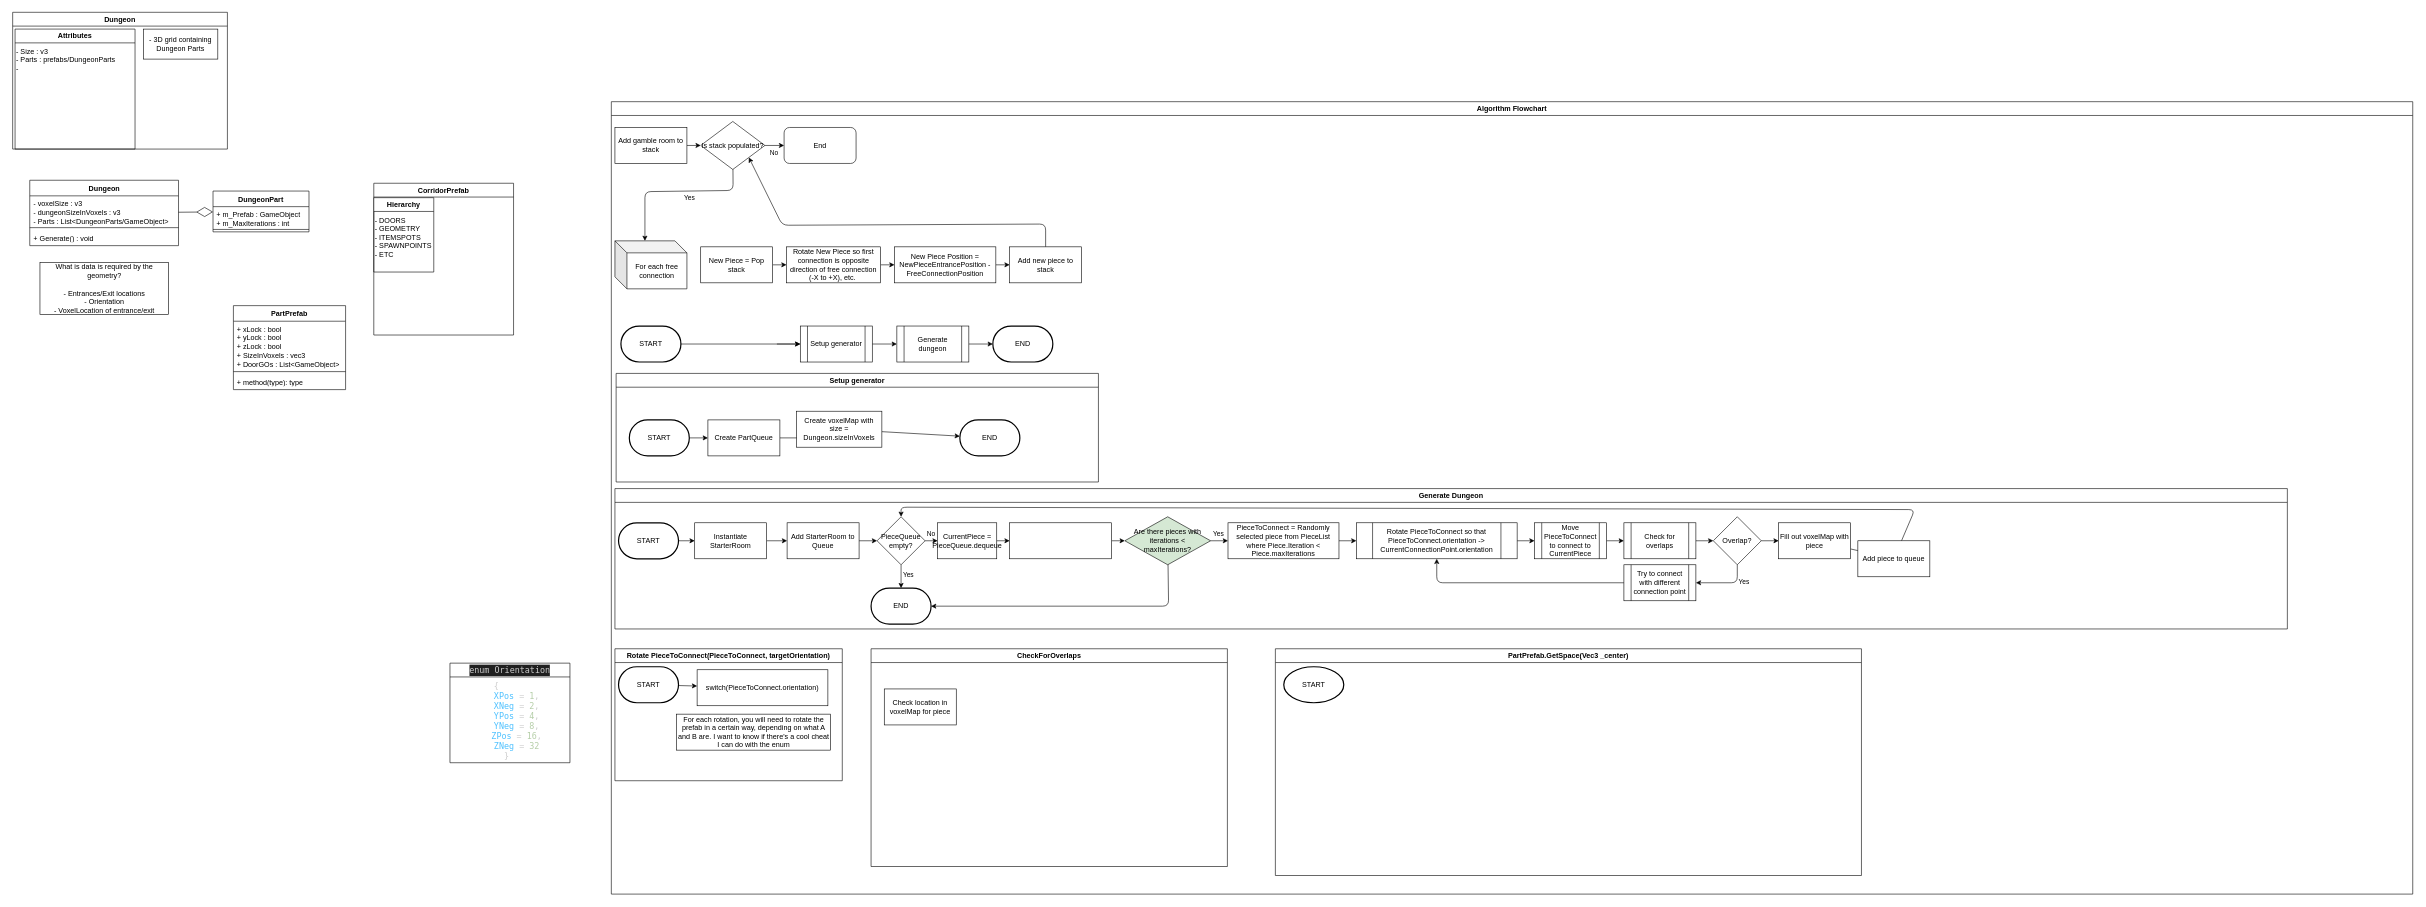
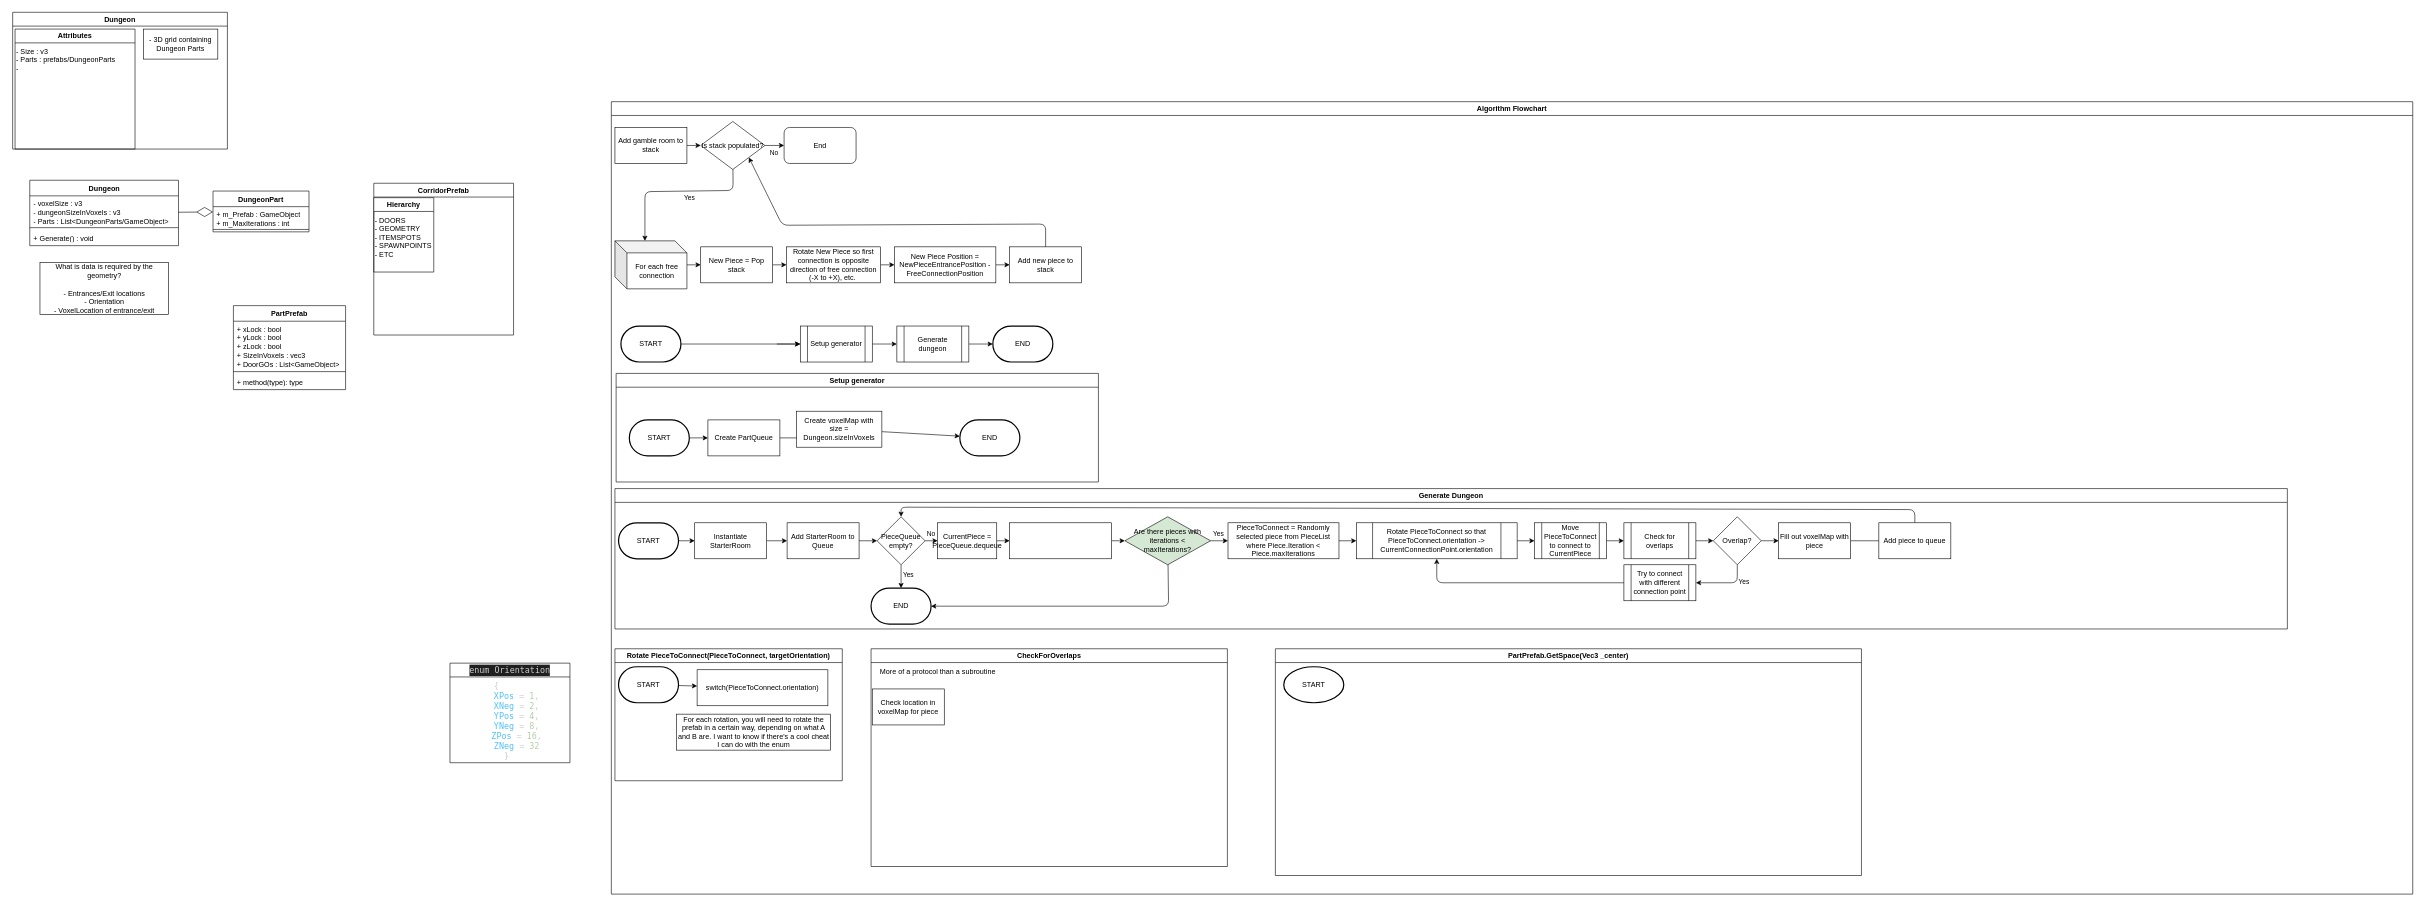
edge "For each free connection" -> "New Piece = Pop stack": added
node "Add piece to queue": moved (1894, 559) -> (1915, 541)
node "More of a protocol than a subroutine": added
node "Check location in voxelMap for piece": moved (920, 707) -> (908, 707)
